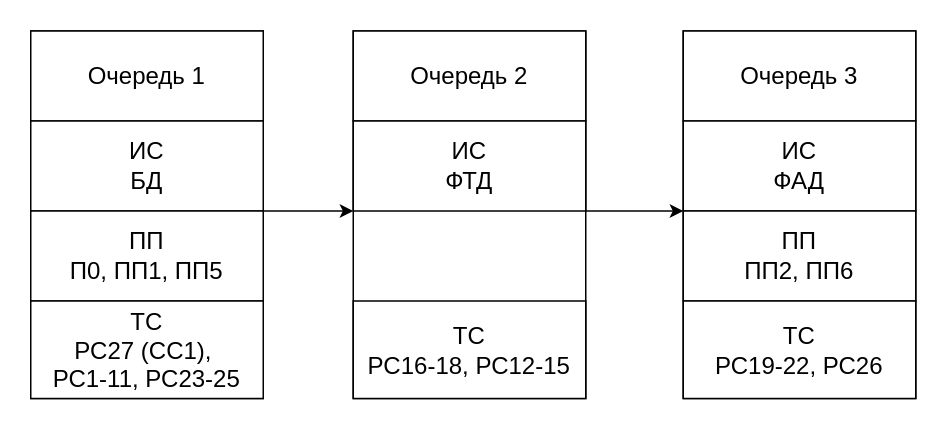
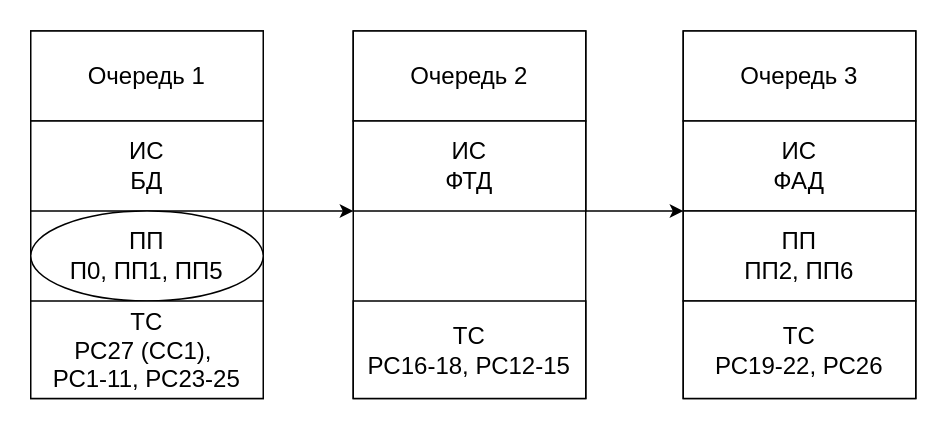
node "ПП П0, ПП1, ПП5": shape rectangle -> ellipse
